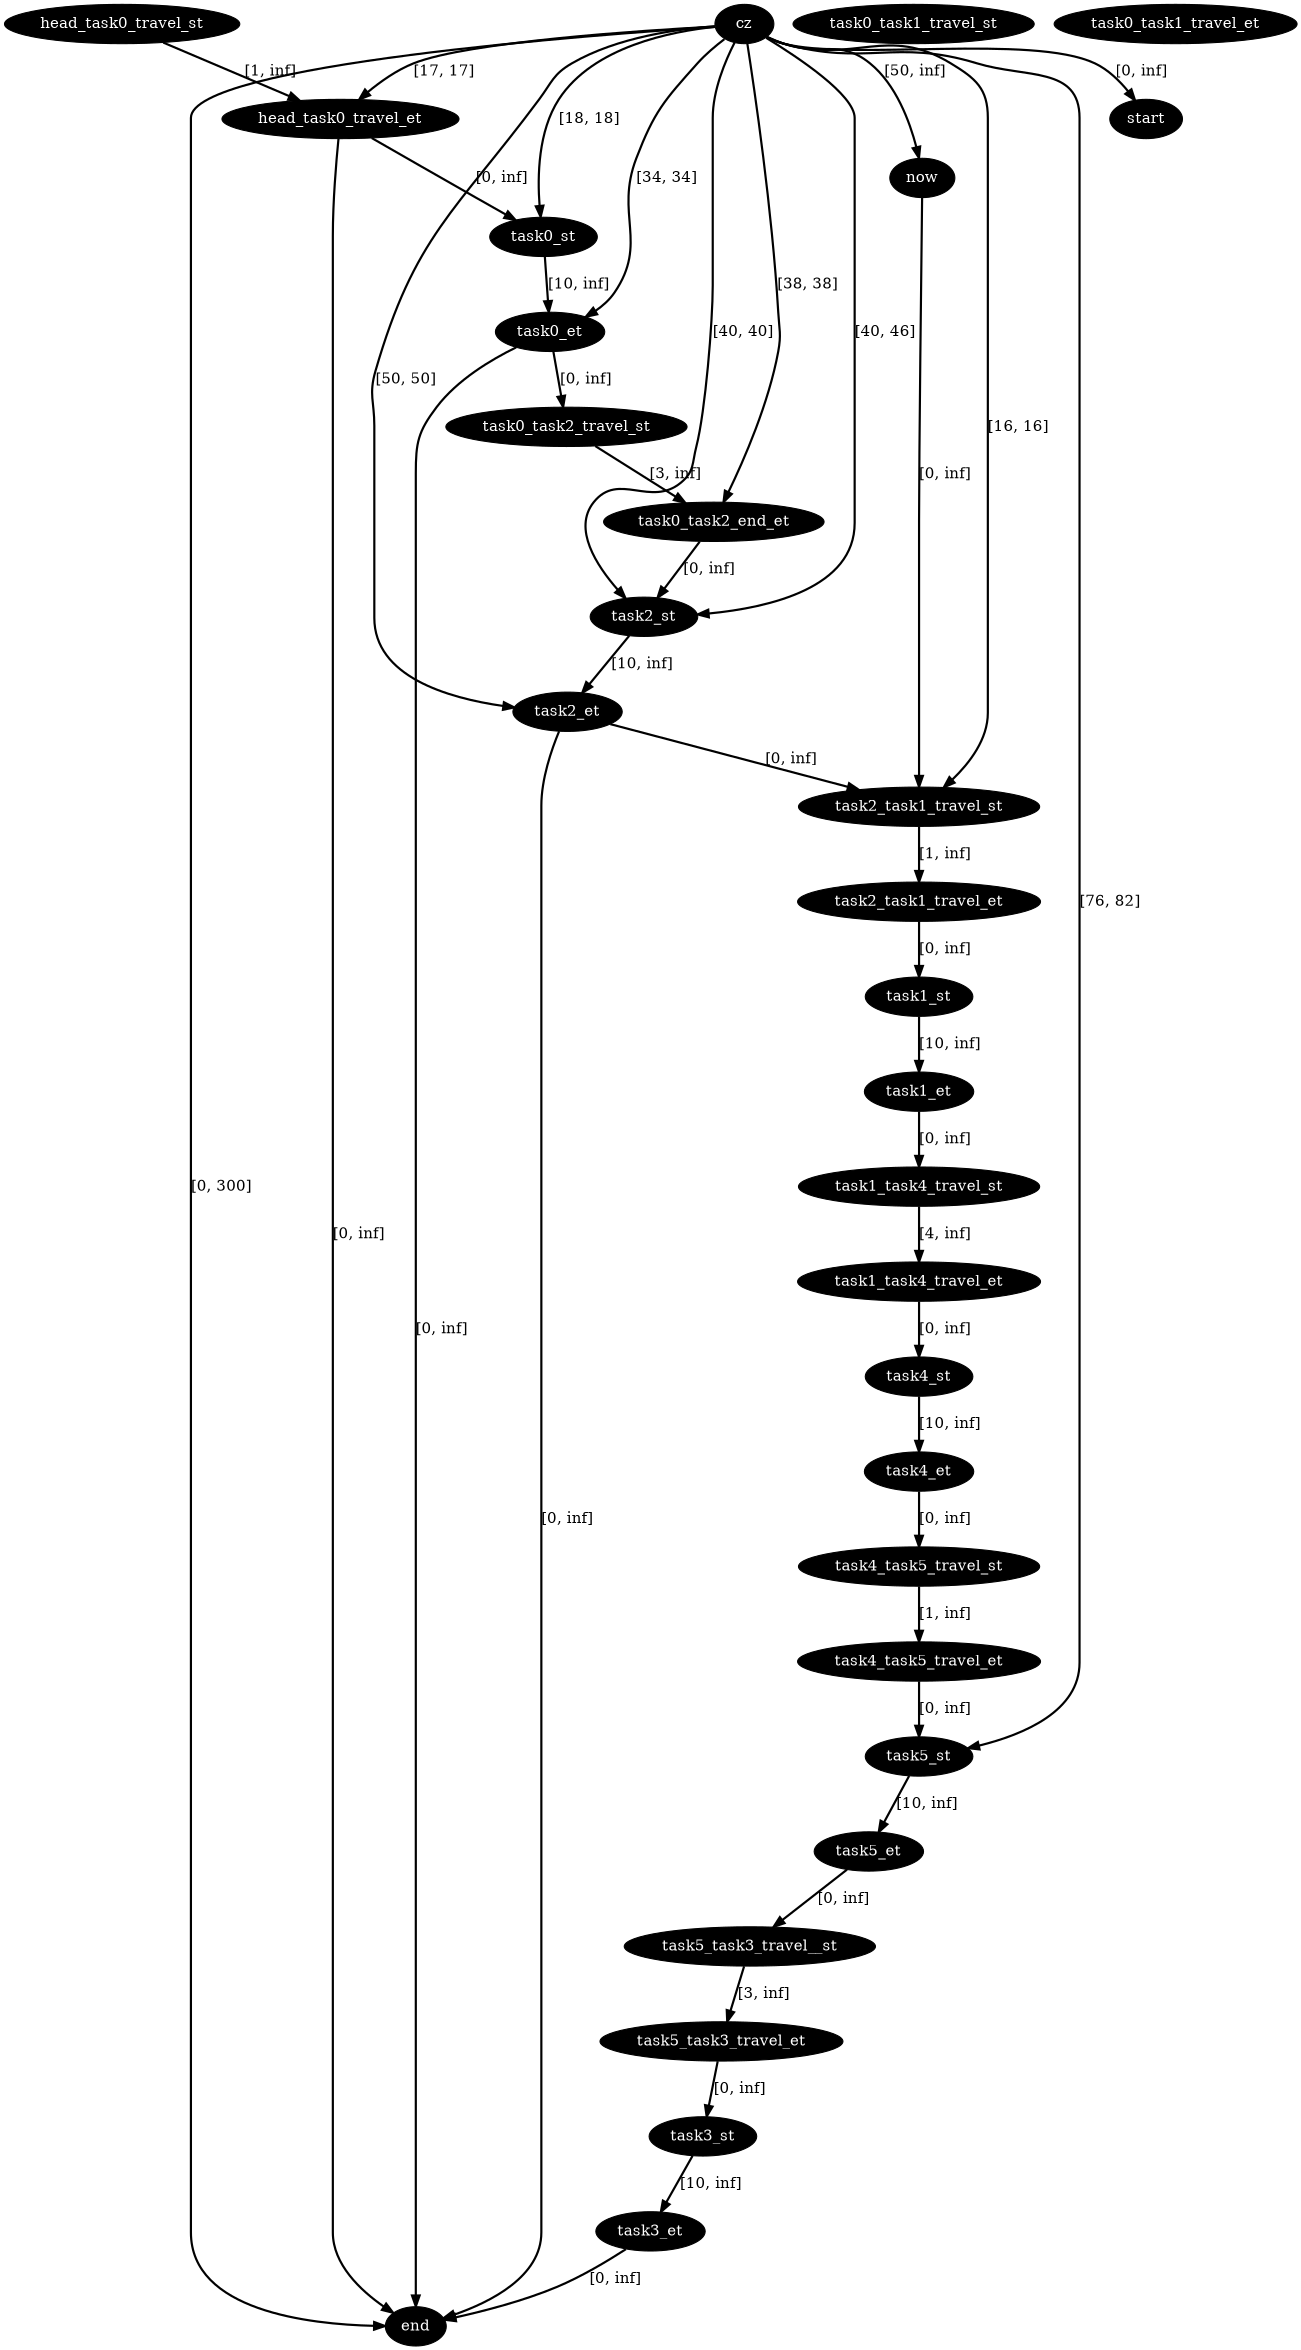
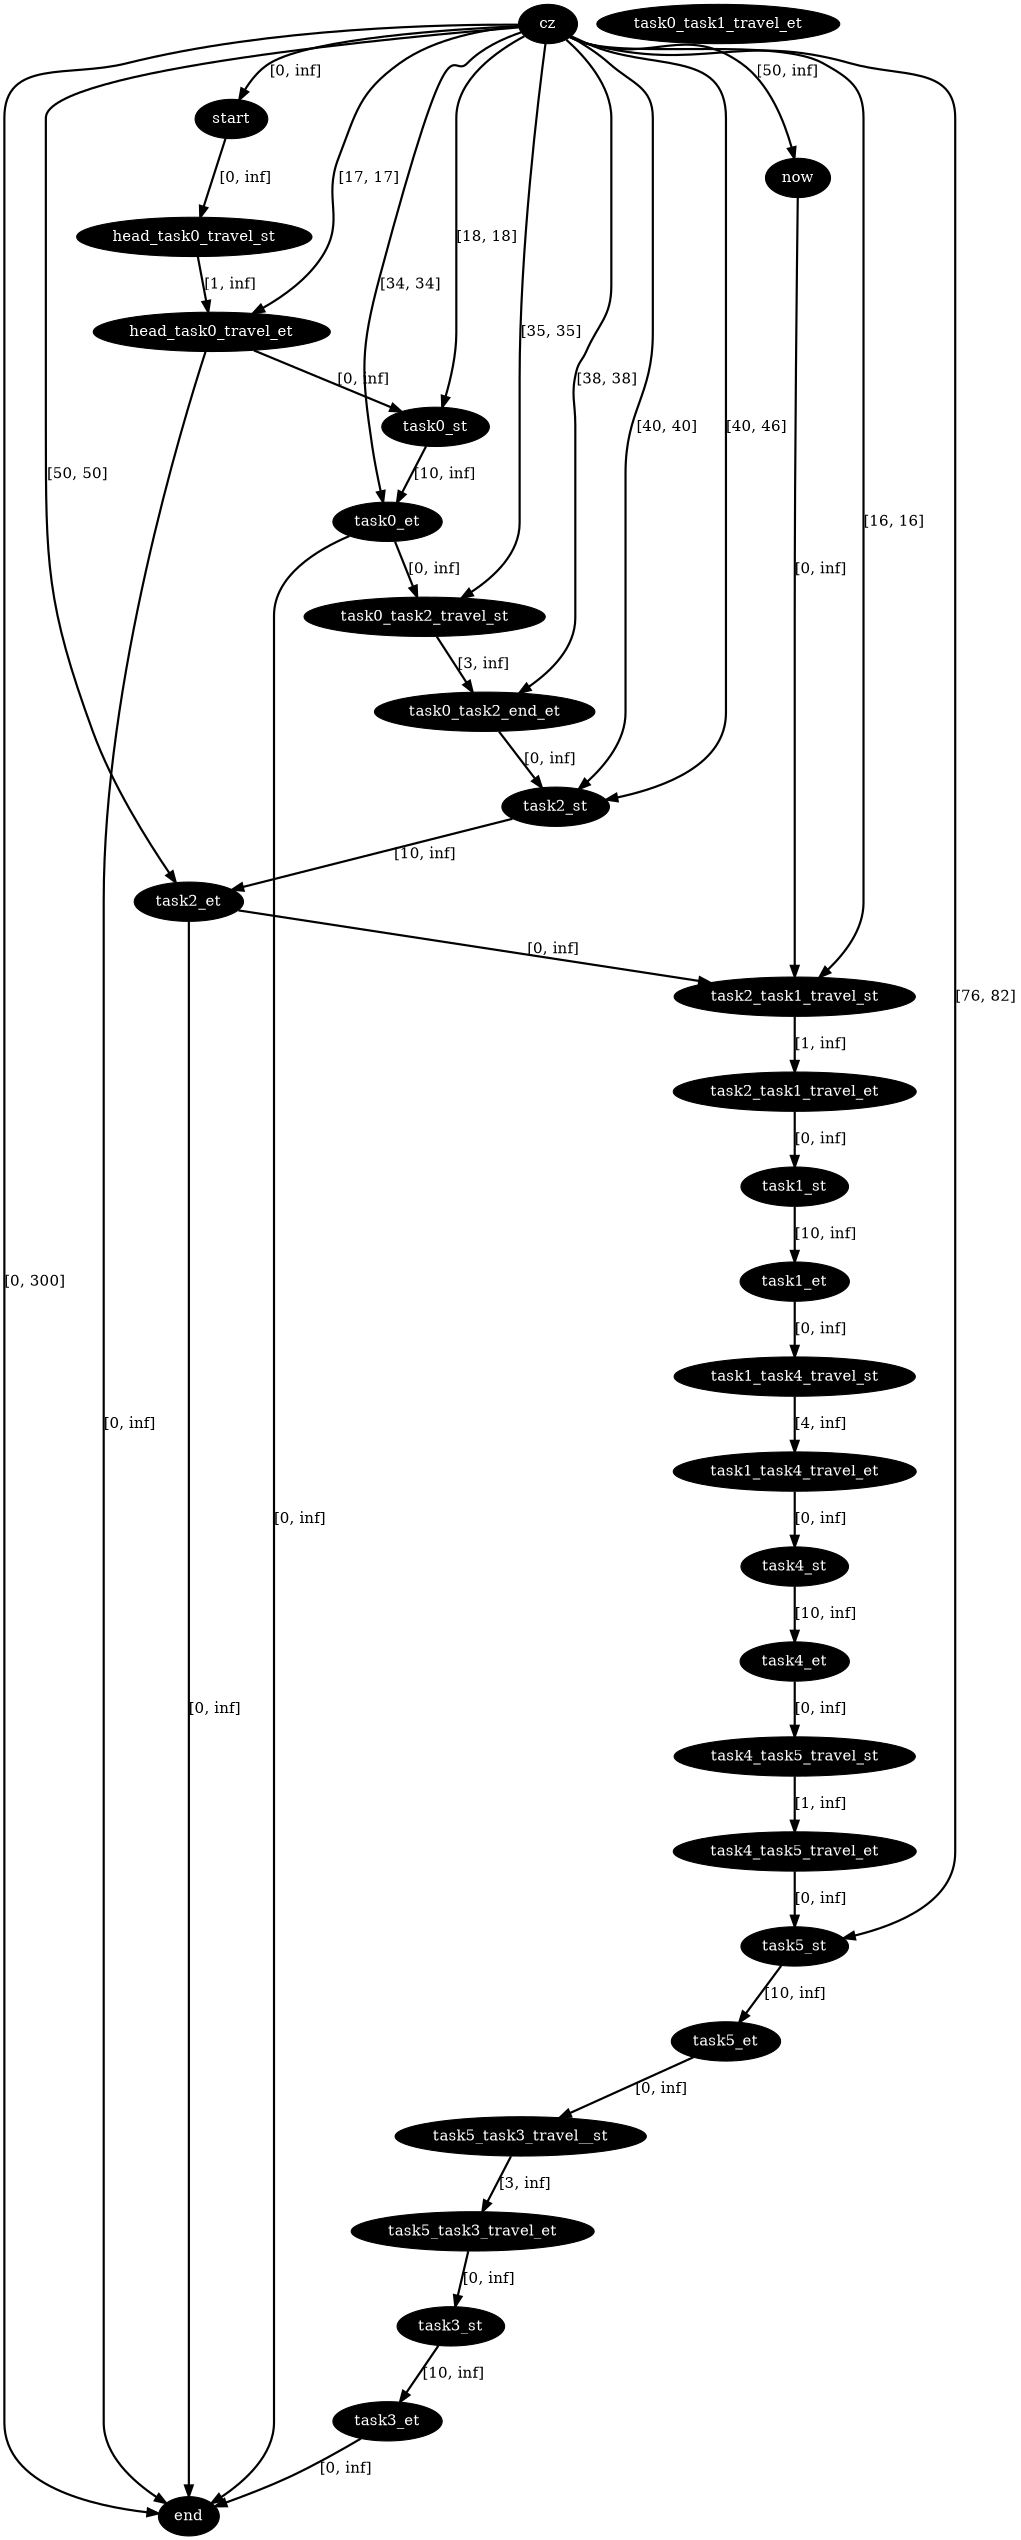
node "task0_task1_travel_st": removed
edge "start" -> "head_task0_travel_st": added, label "[0, inf]"
edge "cz" -> "task0_task2_travel_st": added, label "[35, 35]"
